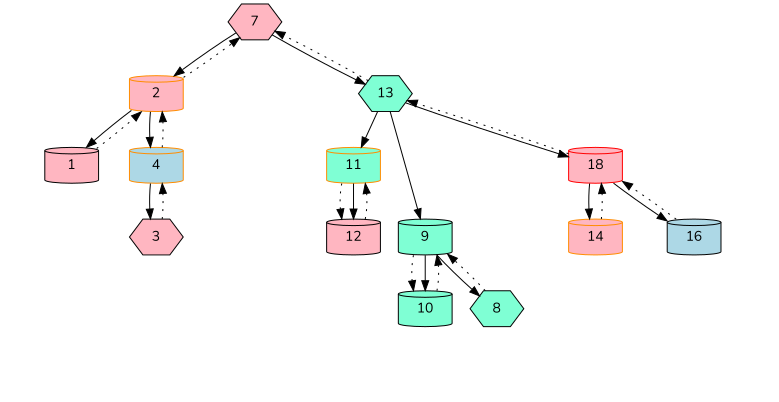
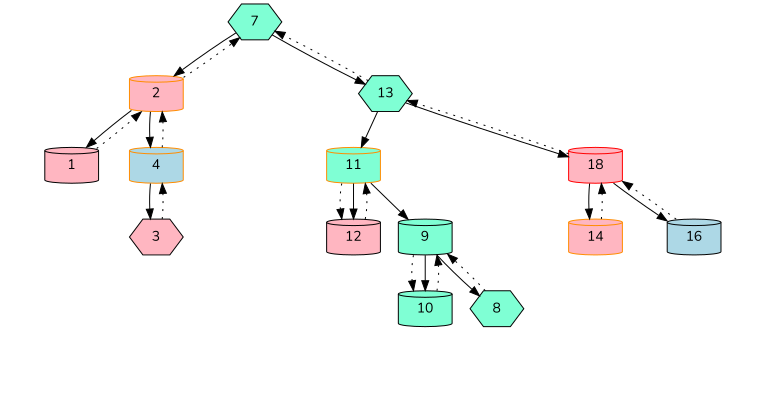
node "7": fillcolor lightpink -> aquamarine
edge "13" -> "9": now "11" -> "9"
